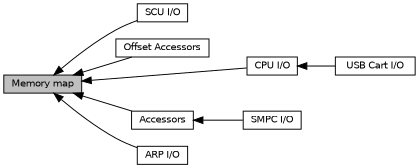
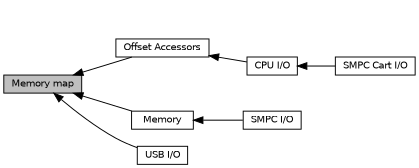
node "SCU I/O": removed
node "USB Cart I/O": label "USB Cart I/O" -> "SMPC Cart I/O"
edge "CPU I/O" -> "Memory map": now "CPU I/O" -> "Offset Accessors"
node "Accessors": label "Accessors" -> "Memory"
node "ARP I/O": label "ARP I/O" -> "USB I/O"
